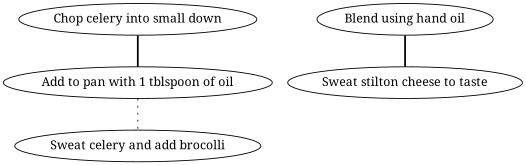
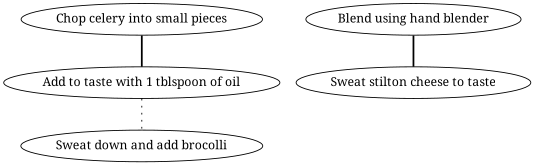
node "Chop celery into small down": label "Chop celery into small down" -> "Chop celery into small pieces"
node "Blend using hand oil": label "Blend using hand oil" -> "Blend using hand blender"
node "Add to pan with 1 tblspoon of oil": label "Add to pan with 1 tblspoon of oil" -> "Add to taste with 1 tblspoon of oil"
node "Sweat celery and add brocolli": label "Sweat celery and add brocolli" -> "Sweat down and add brocolli"
